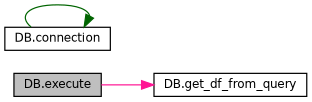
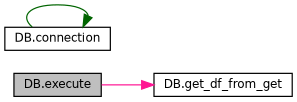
node "DB.get_df_from_query": label "DB.get_df_from_query" -> "DB.get_df_from_get"
